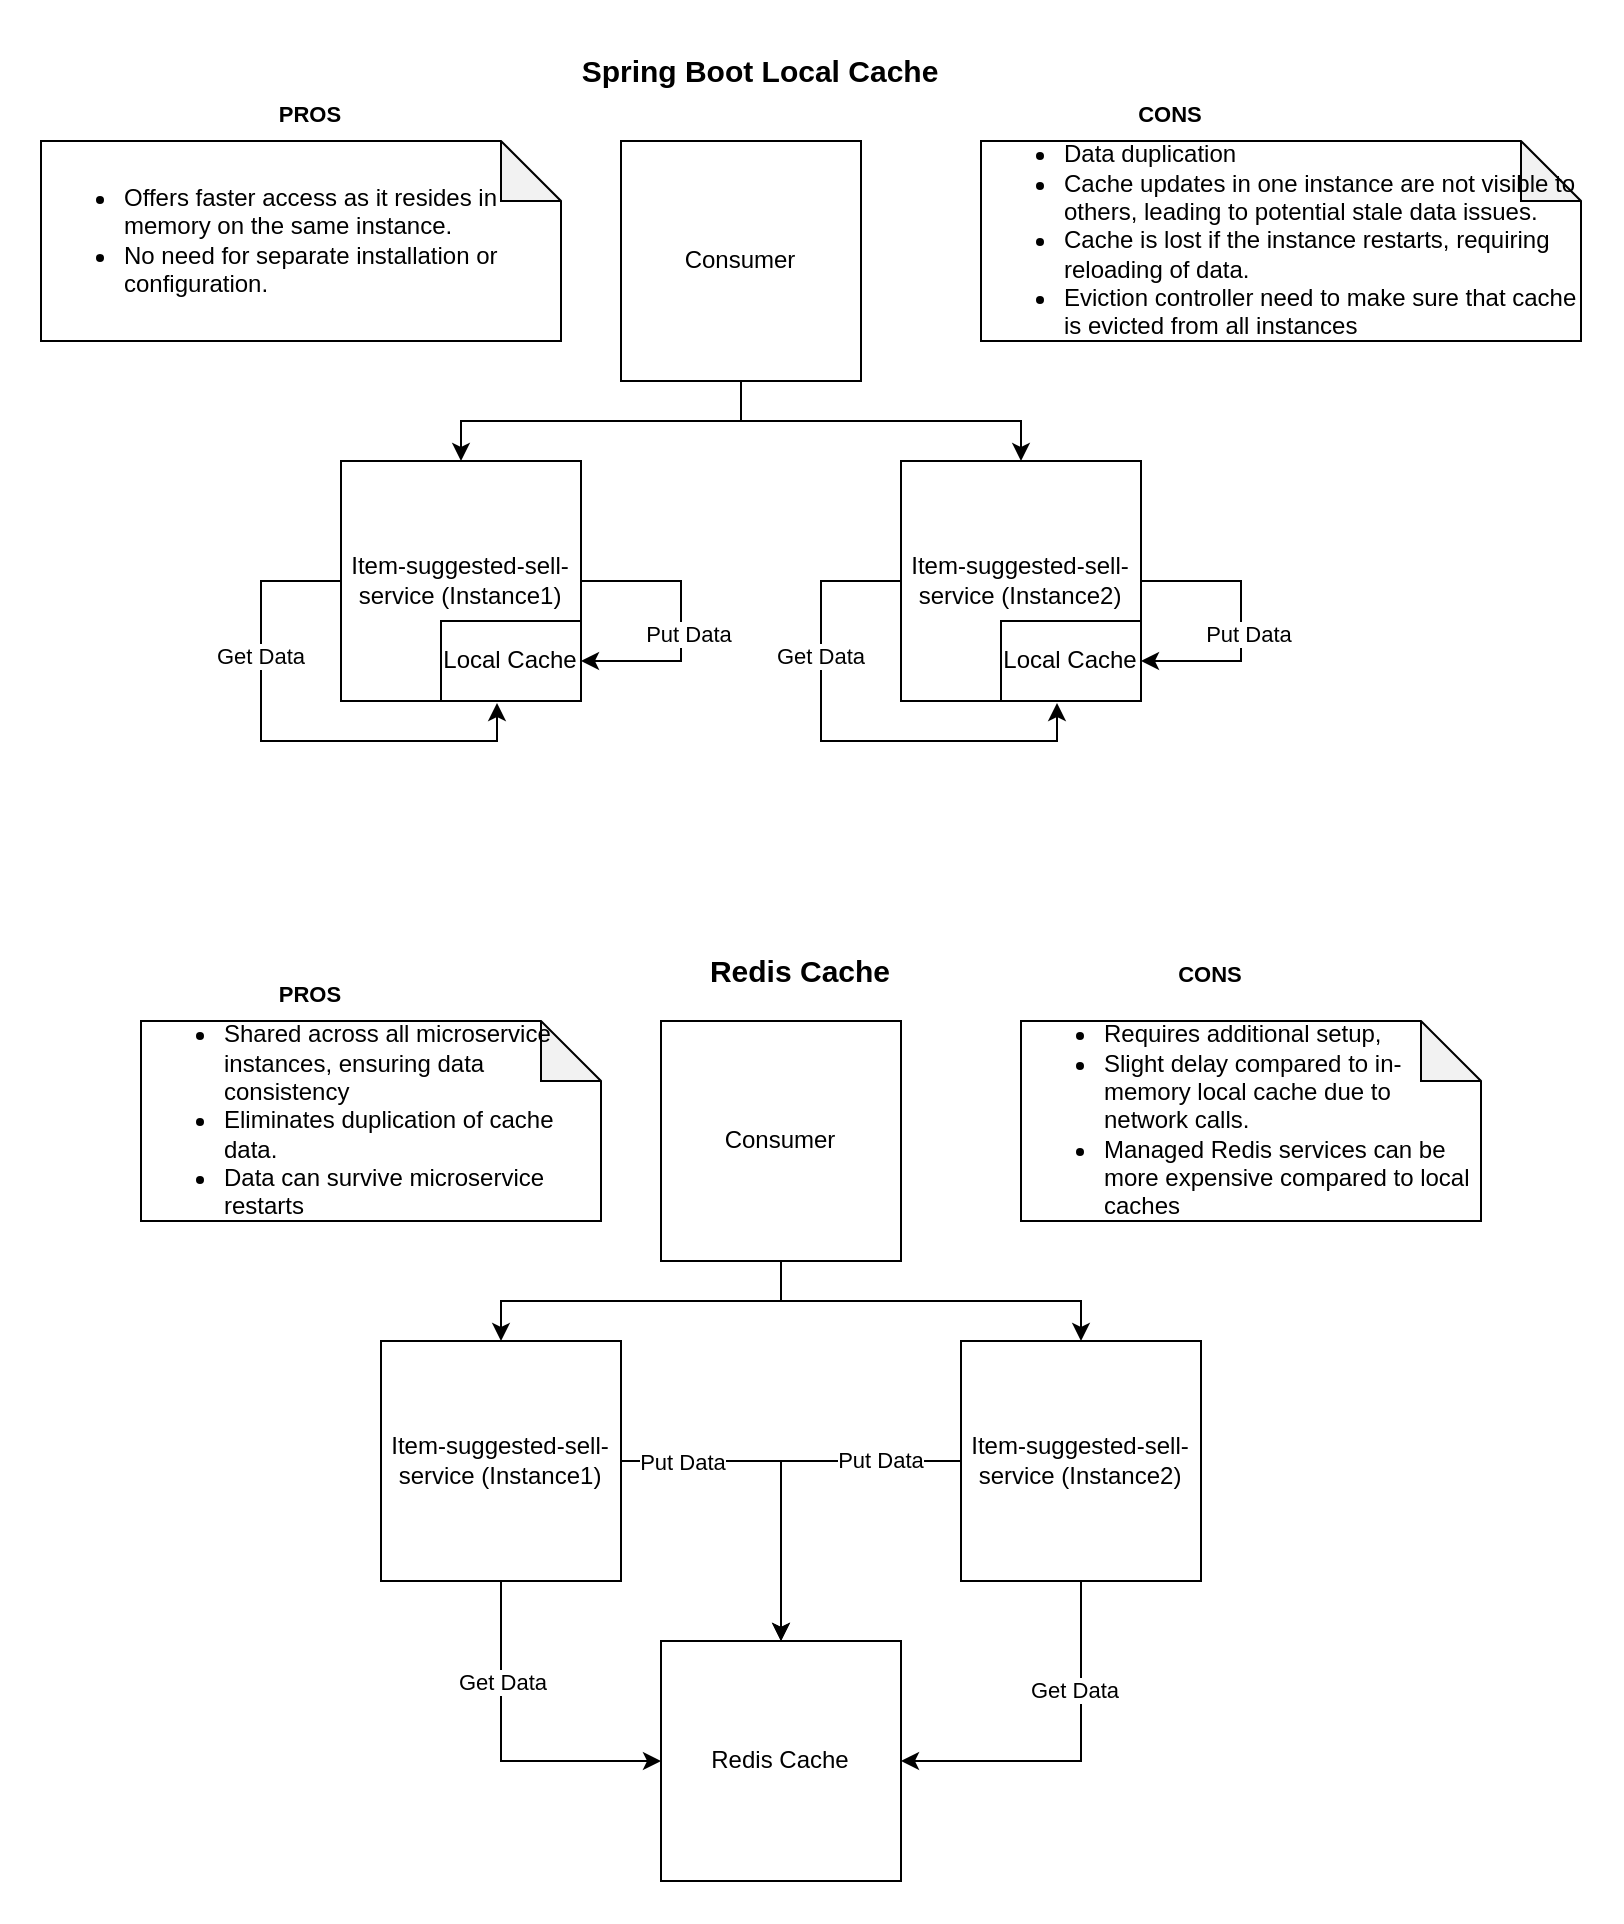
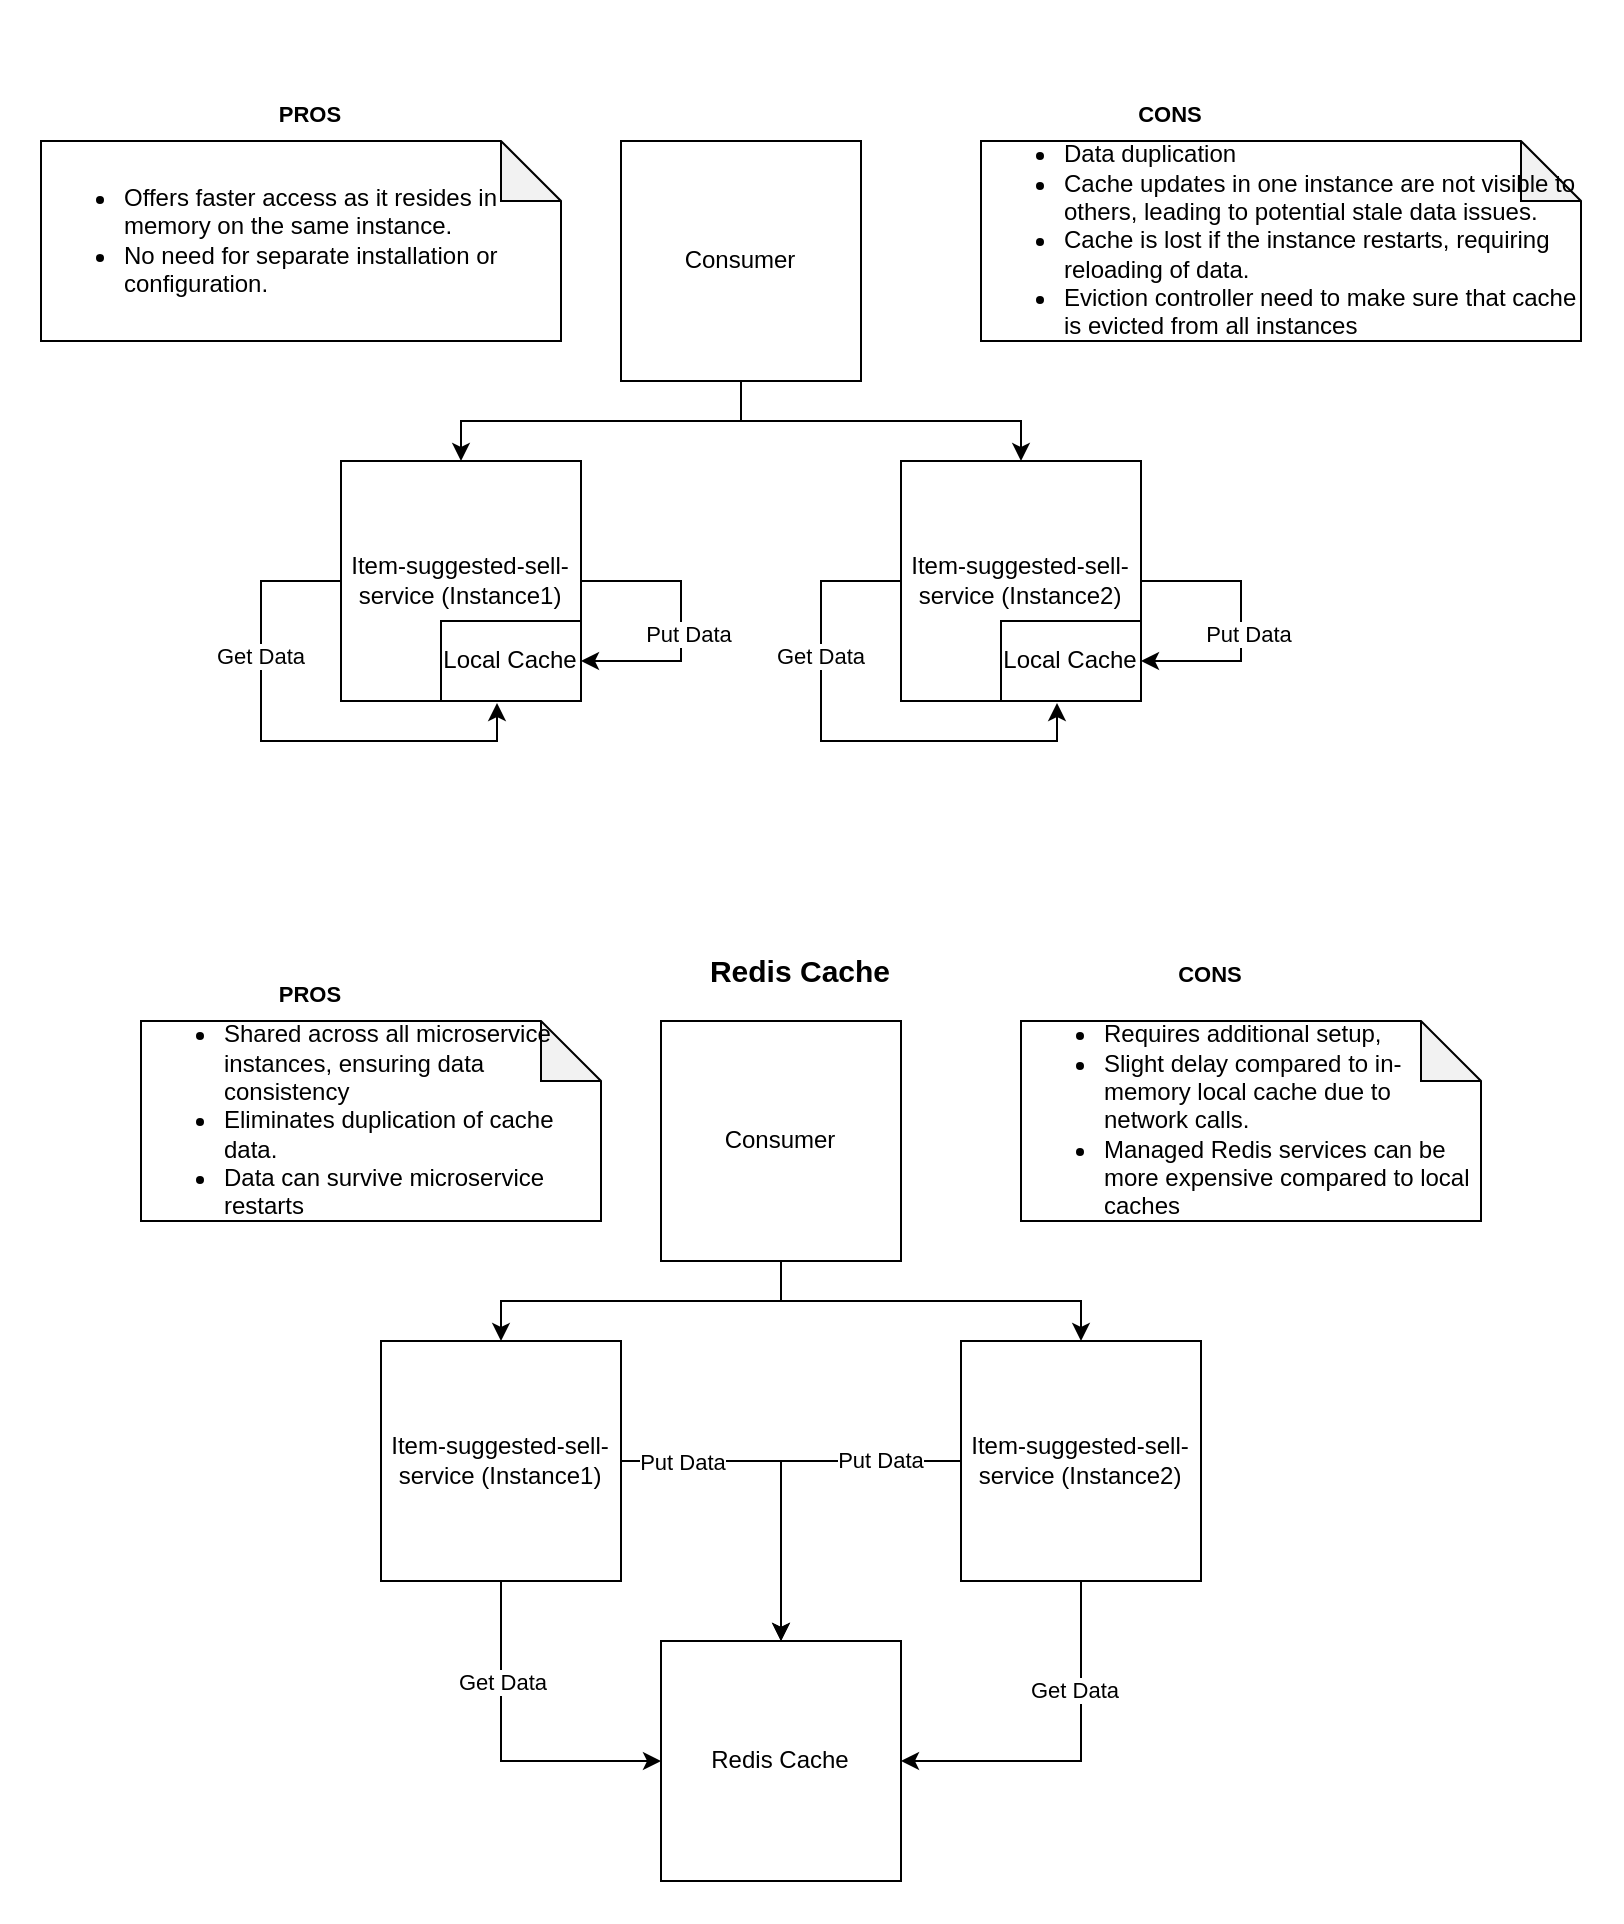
node "Spring Boot Local Cache": removed
